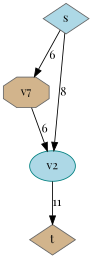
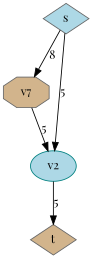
edge "s" -> "v7": label "6" -> "8"
edge "s" -> "v2": label "8" -> "5"
edge "v7" -> "v2": label "6" -> "5"
edge "v2" -> "t": label "11" -> "5"
